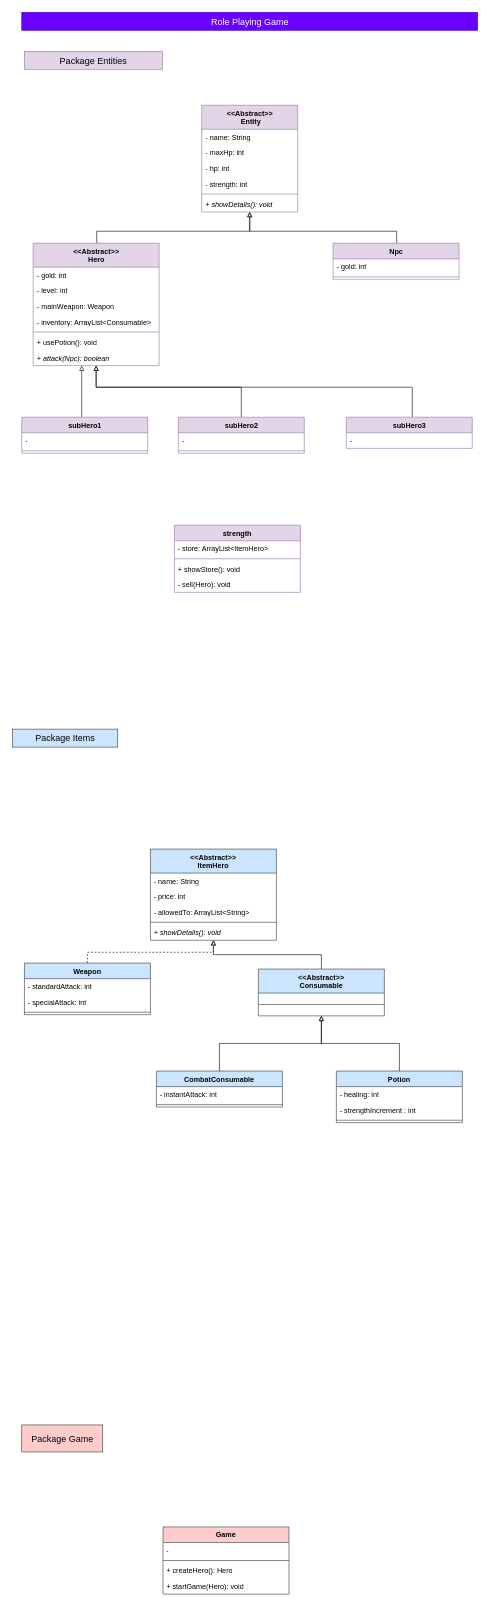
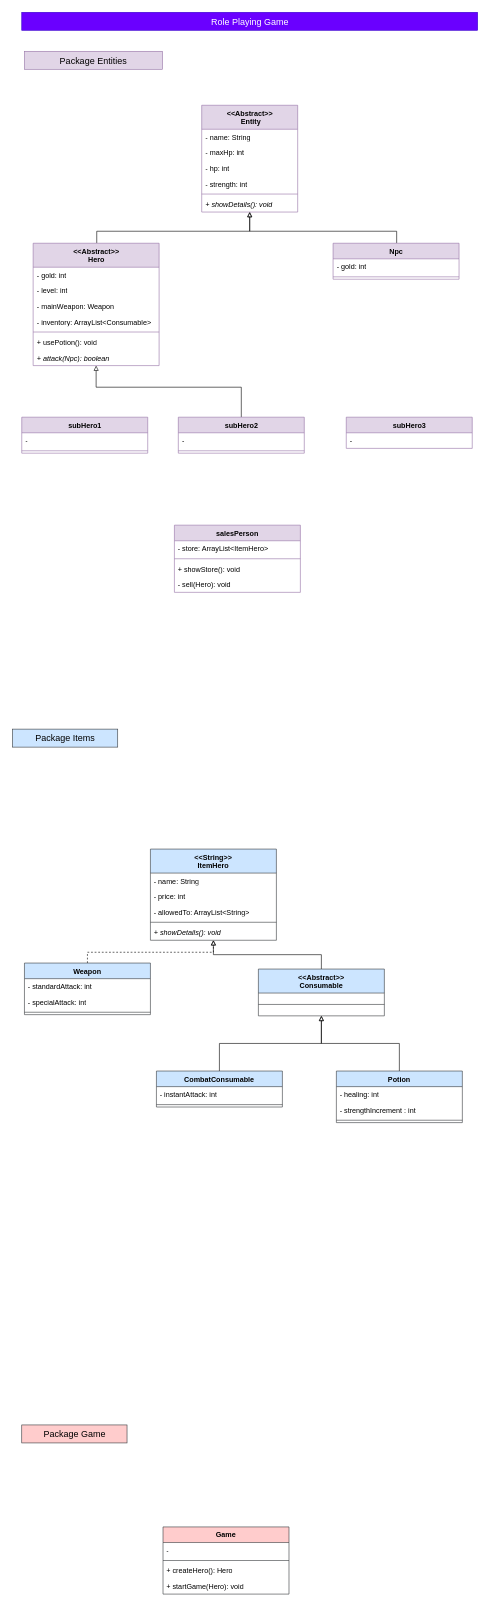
edge "subHero3" -> "<<Abstract>> Hero": removed
edge "subHero1" -> "<<Abstract>> Hero": removed
node "strength": label "strength" -> "salesPerson"
node "<<Abstract>> ItemHero": label "<<Abstract>> ItemHero" -> "<<String>> ItemHero"
node "Package Game": size 81x27 -> 105x18
